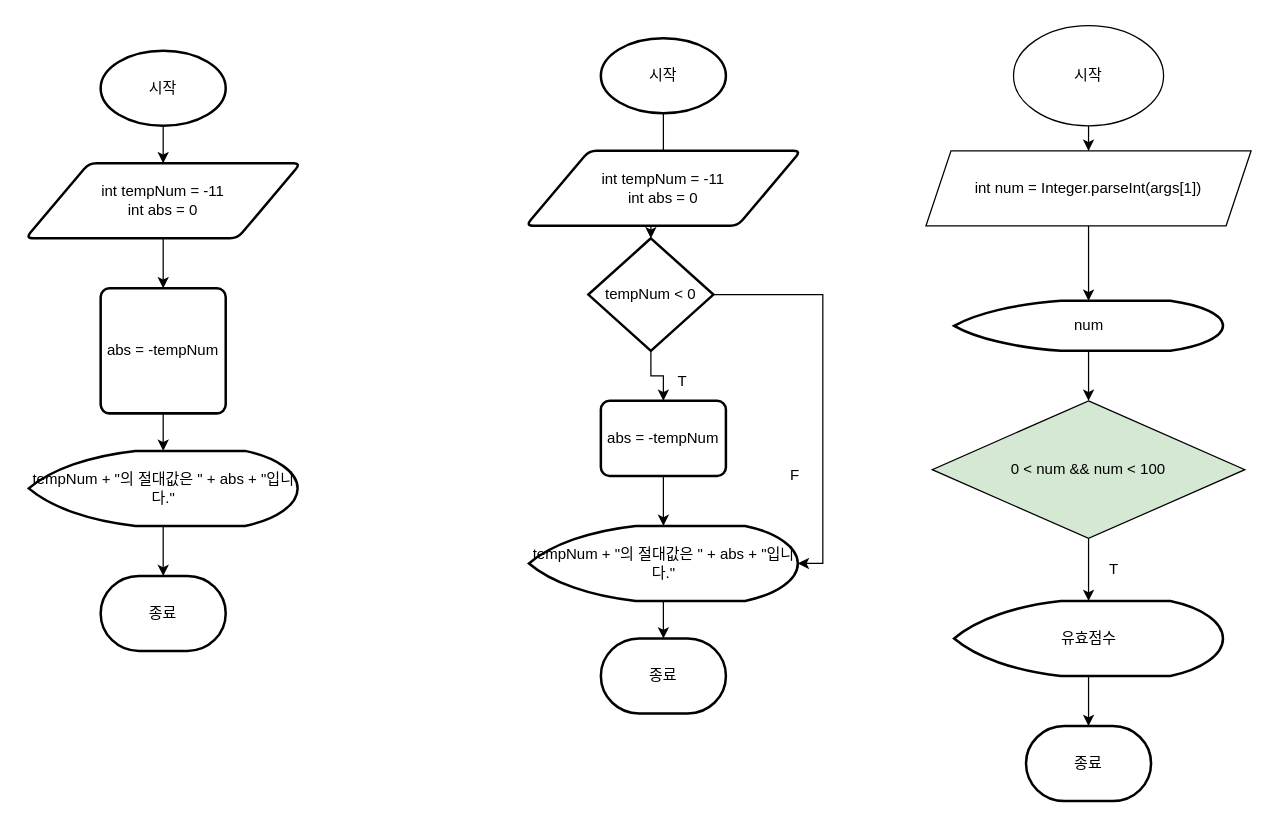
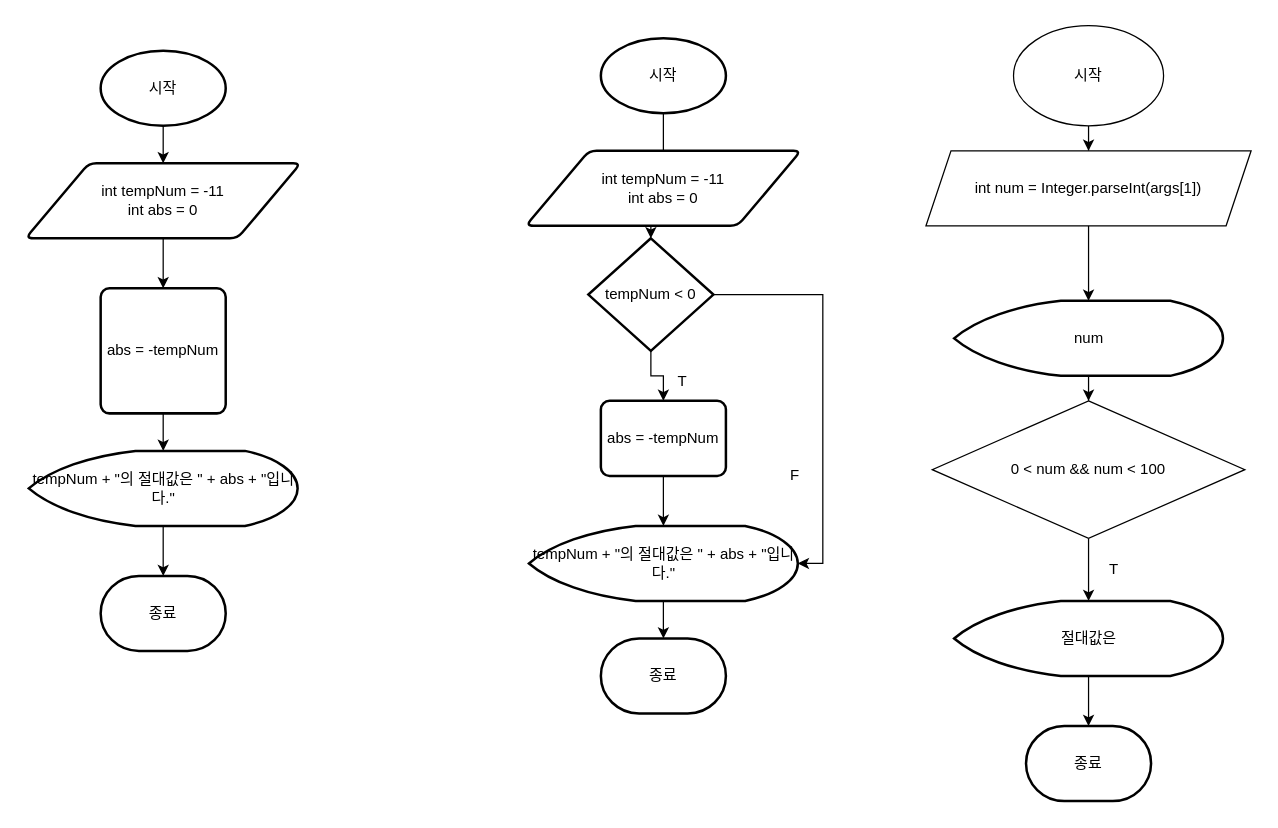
node "num": size 269x50 -> 269x75
node "0 < num && num < 100": fillcolor #d5e8d4 -> #ffffff
node "유효점수": label "유효점수" -> "절대값은"
